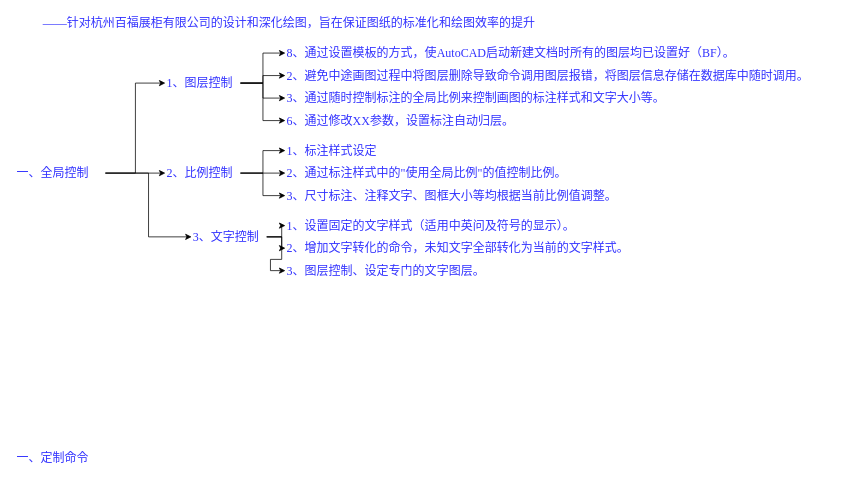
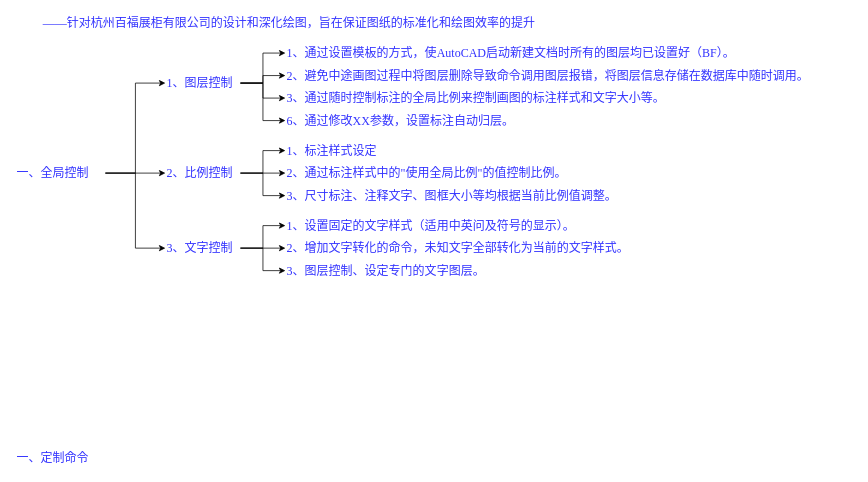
node "8、通过设置模板的方式，使AutoCAD启动新建文档时所有的图层均已设置好（BF）。": label "8、通过设置模板的方式，使AutoCAD启动新建文档时所有的图层均已设置好（BF）。" -> "1、通过设置模板的方式，使AutoCAD启动新建文档时所有的图层均已设置好（BF）。"
node "3、文字控制": moved (229, 237) -> (203, 248)
